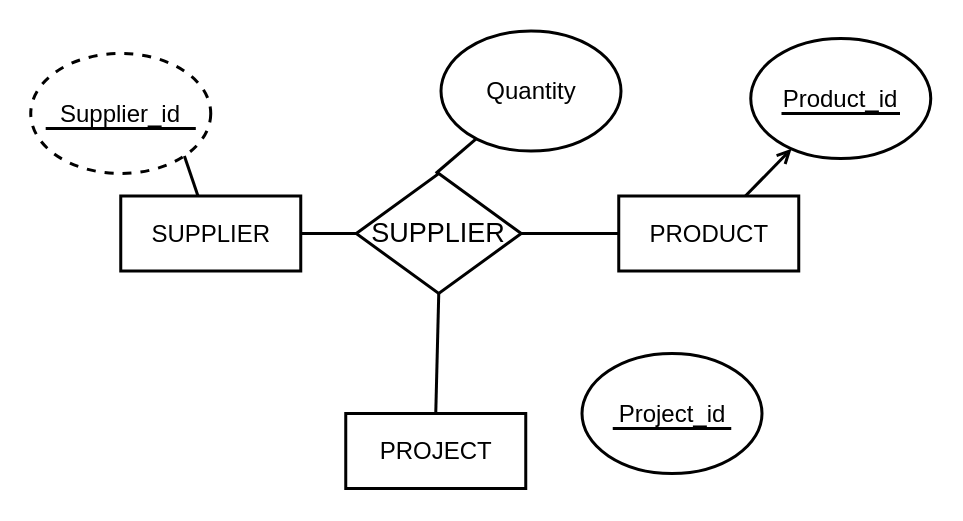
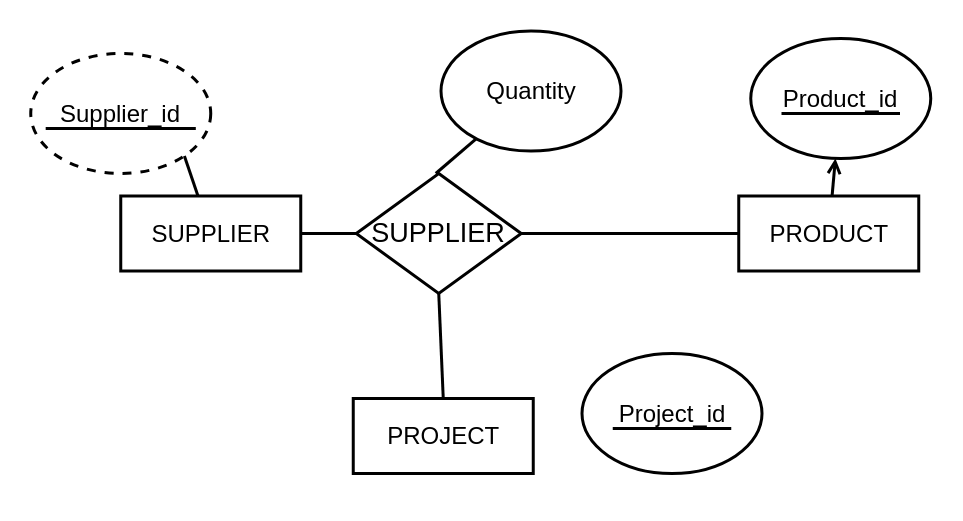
node "PRODUCT": moved (709, 233) -> (829, 233)
node "PROJECT": moved (436, 451) -> (443, 436)
